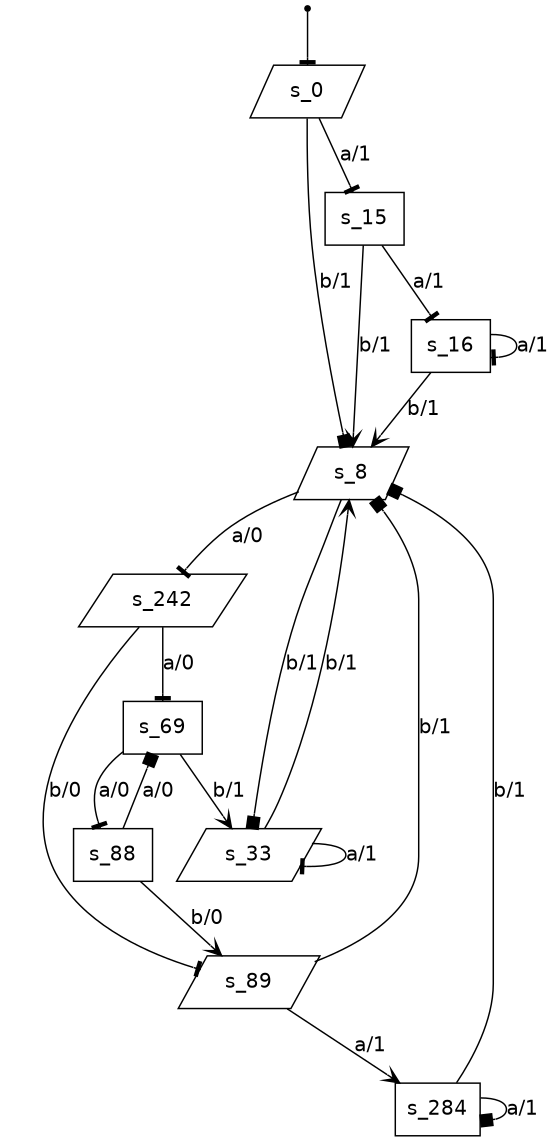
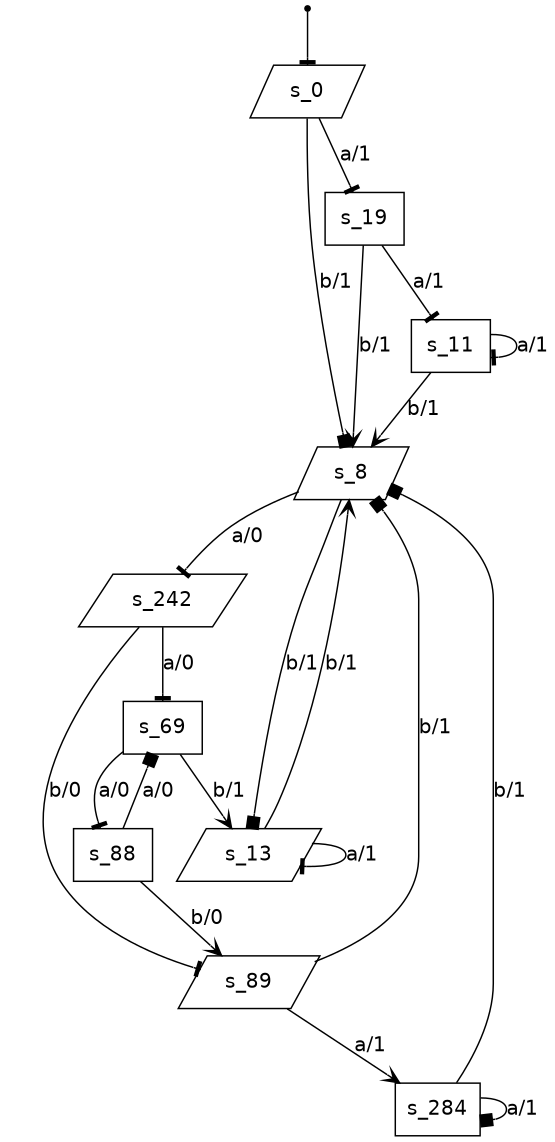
node "s_15": label "s_15" -> "s_19"
node "s_16": label "s_16" -> "s_11"
node "s_33": label "s_33" -> "s_13"
